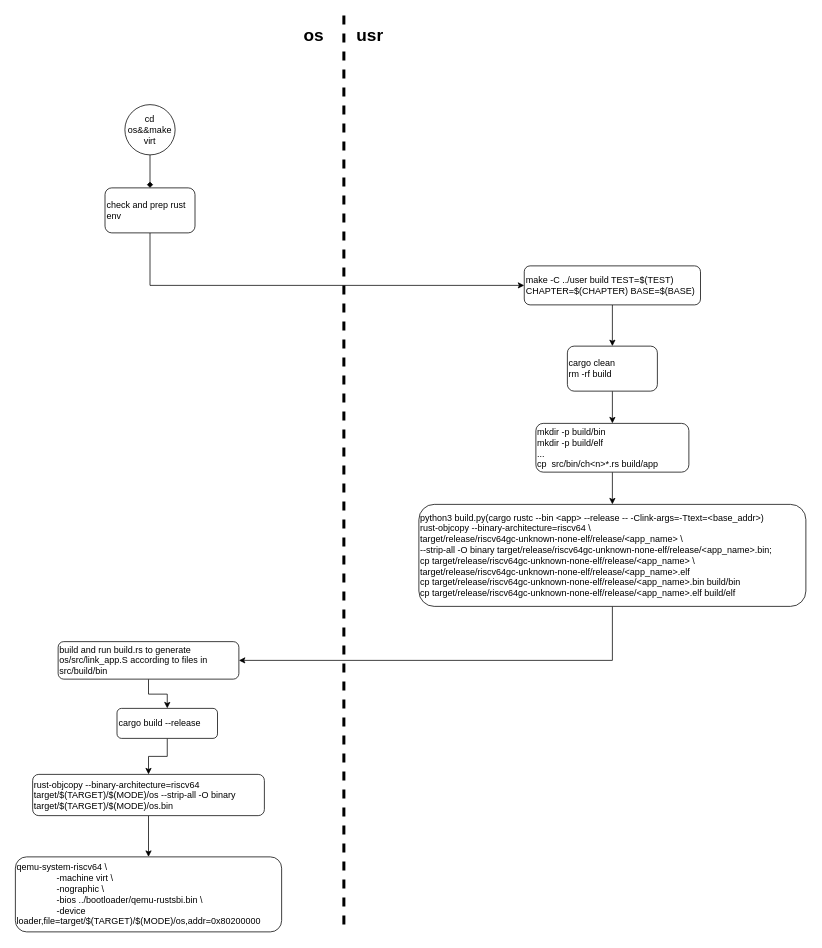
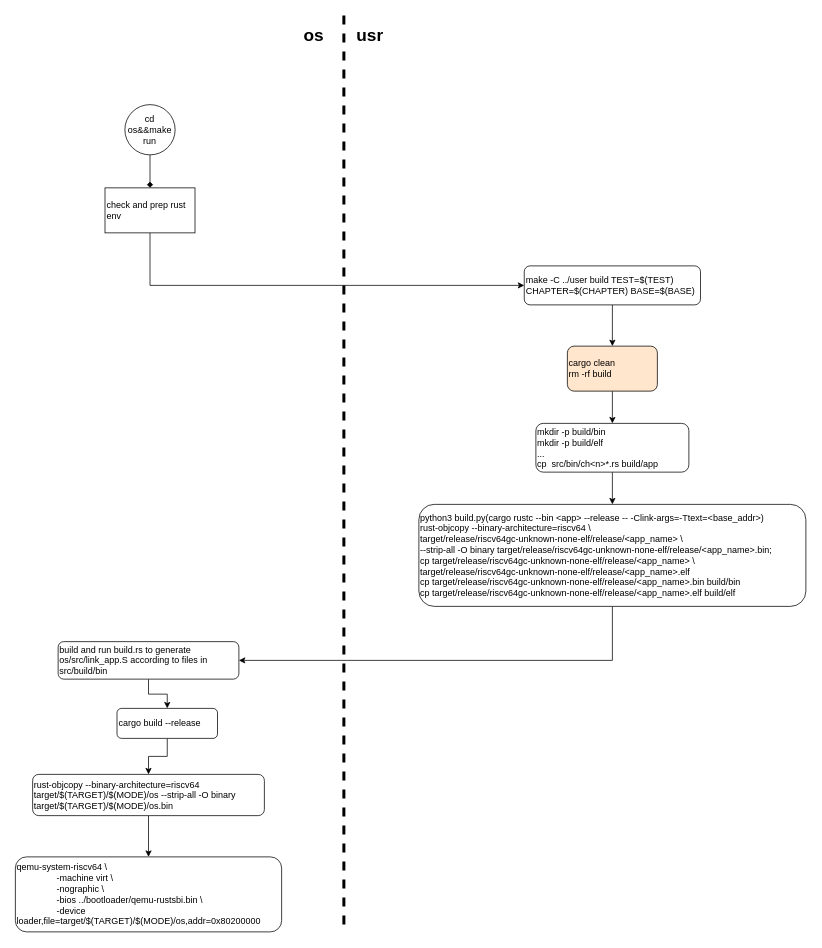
node "cd os&&make virt": label "cd os&&make virt" -> "cd os&&make run"
node "check and prep rust env": shape rounded rectangle -> rectangle
node "cargo clean rm -rf build": fillcolor #ffffff -> #ffe6cc
